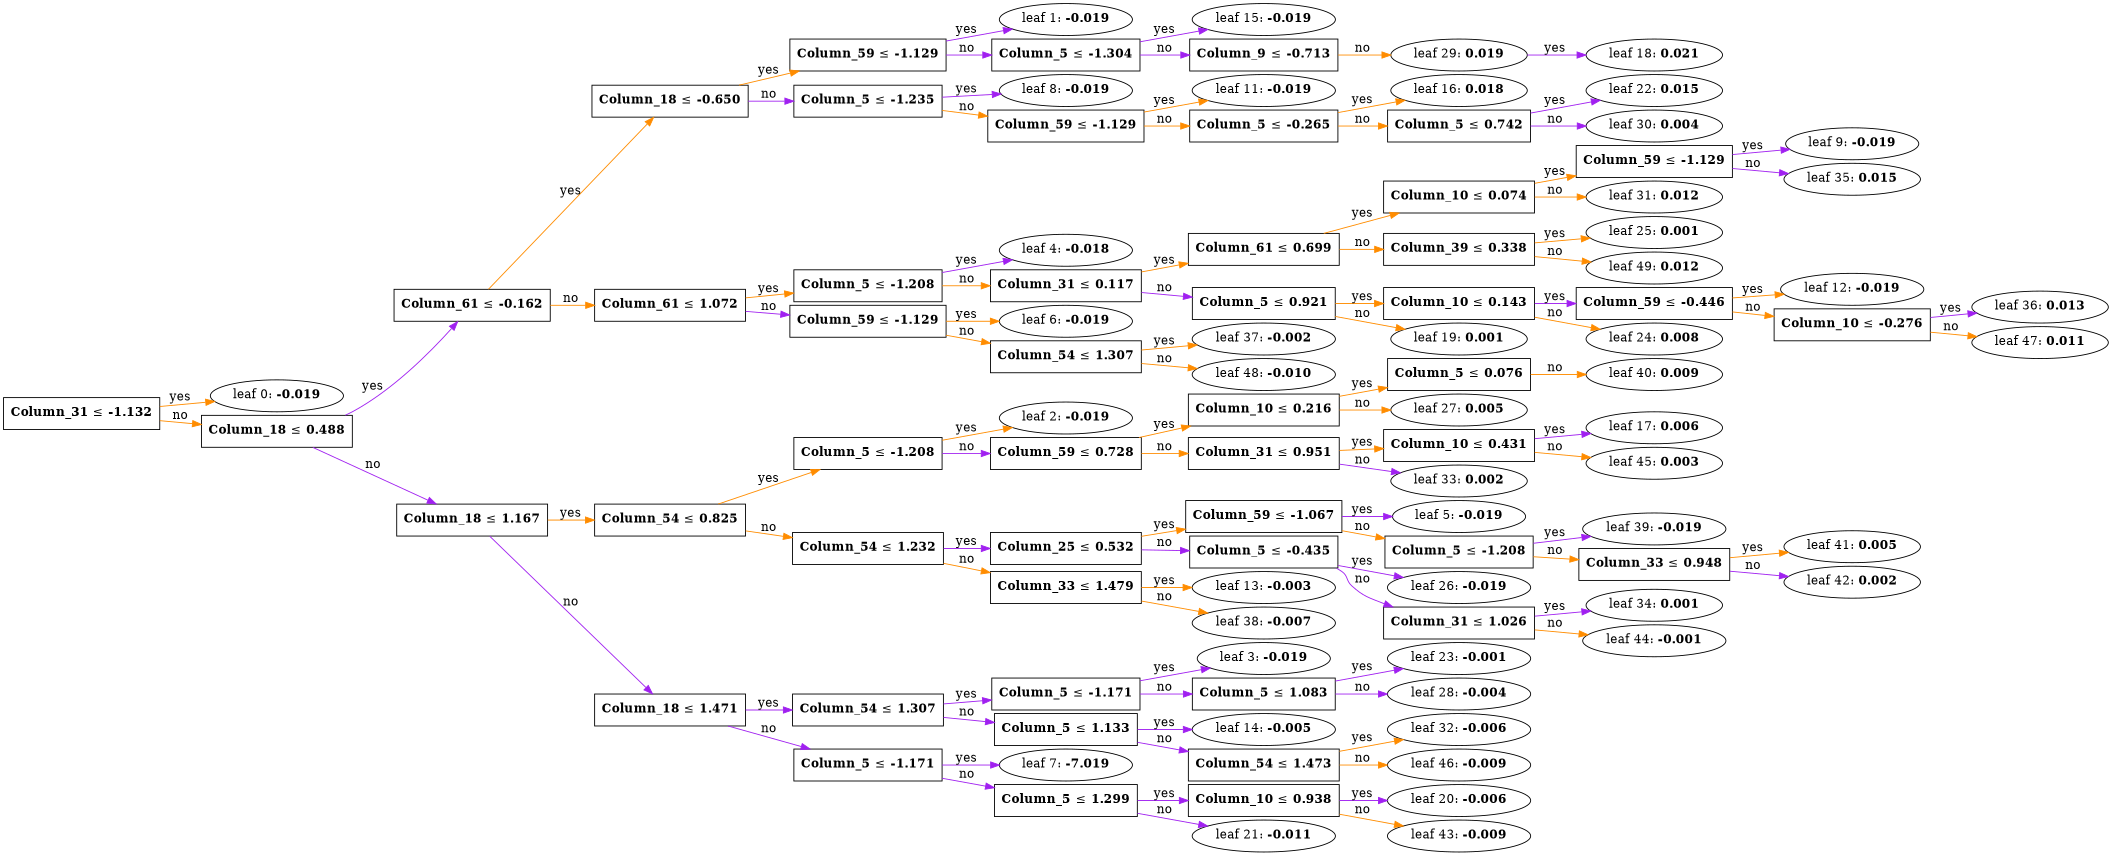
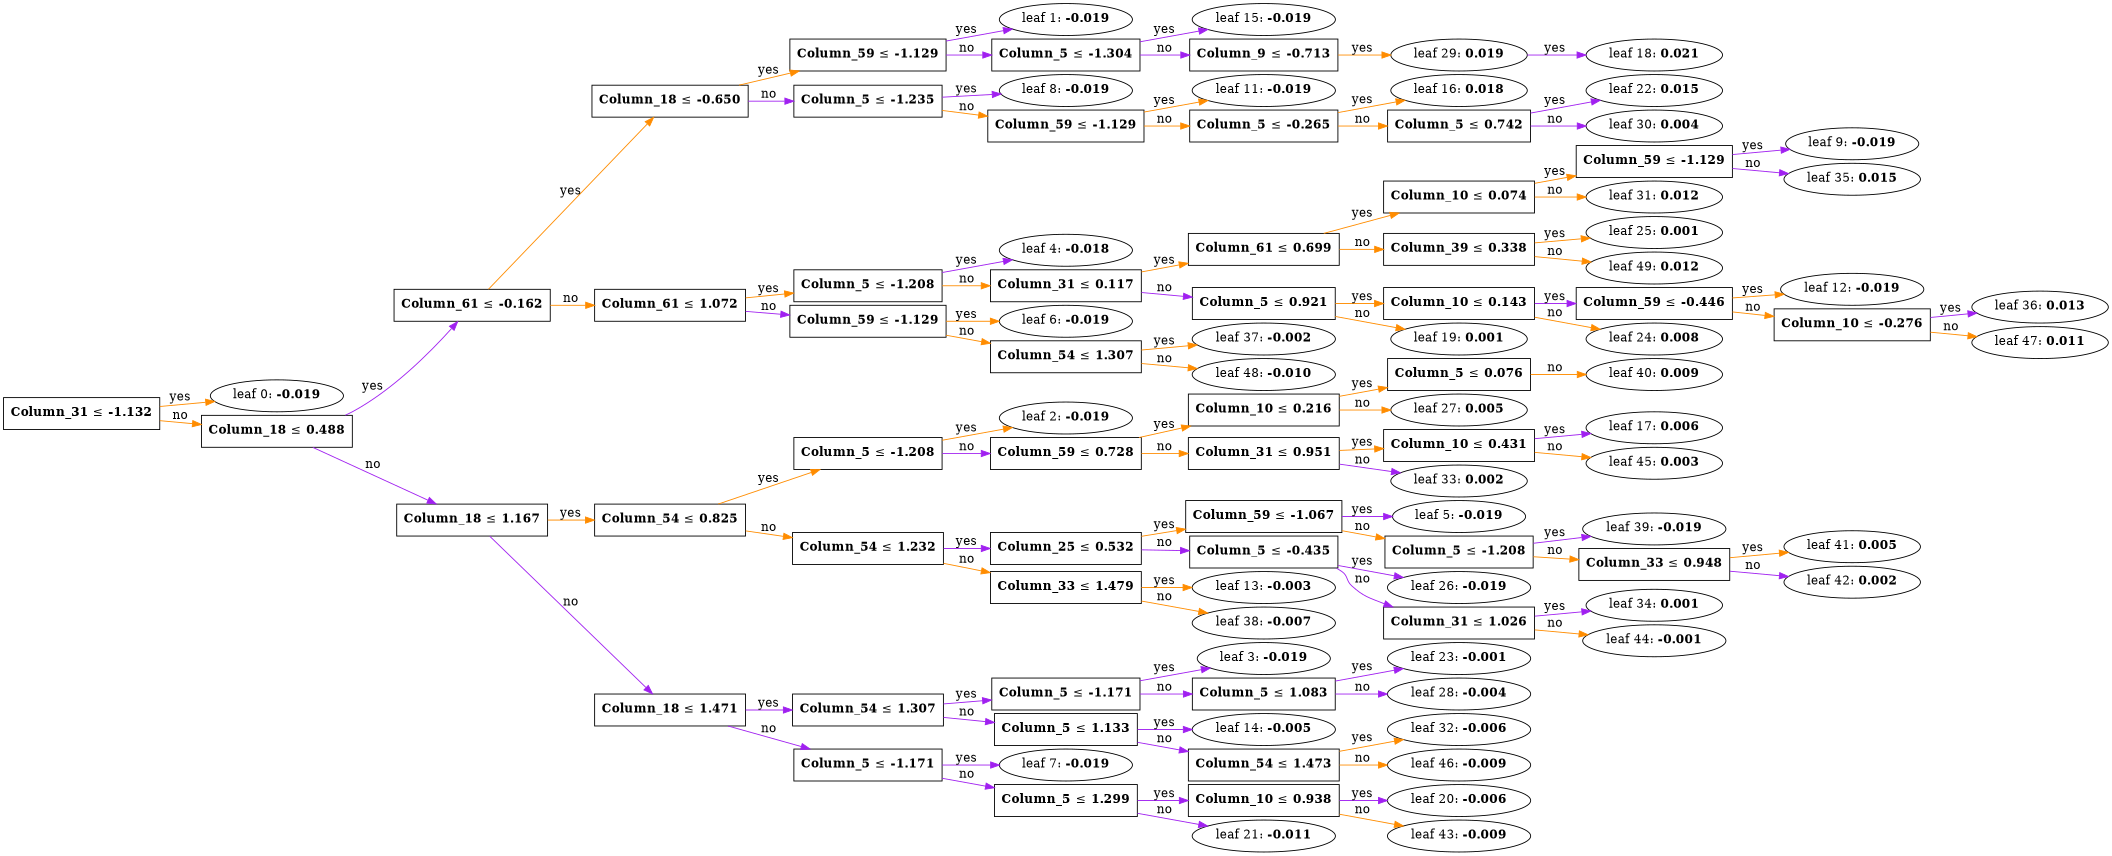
edge "Column_9" -> "leaf 29:": label "no" -> "yes"
node "leaf 7:": text "-7.019" -> "-0.019"
